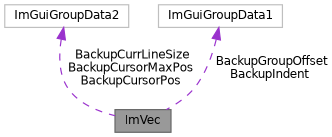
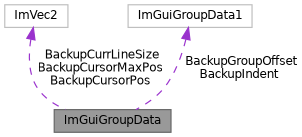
node "ImGuiGroupData2": label "ImGuiGroupData2" -> "ImVec2"
node "ImVec": label "ImVec" -> "ImGuiGroupData"
